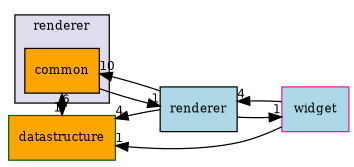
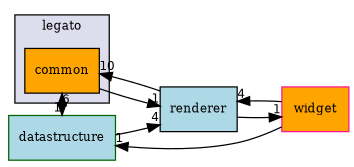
cluster "renderer": label "renderer" -> "legato"
node "widget": fillcolor lightblue -> orange
edge "renderer" -> "datastructure": reversed
node "datastructure": fillcolor orange -> lightblue
